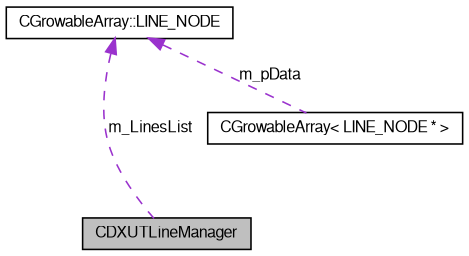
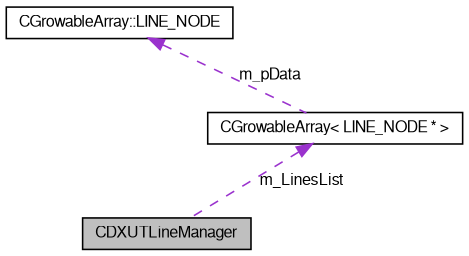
edge "CDXUTLineManager" -> "CGrowableArray::LINE_NODE": now "CDXUTLineManager" -> "CGrowableArray< LINE_NODE * >"
